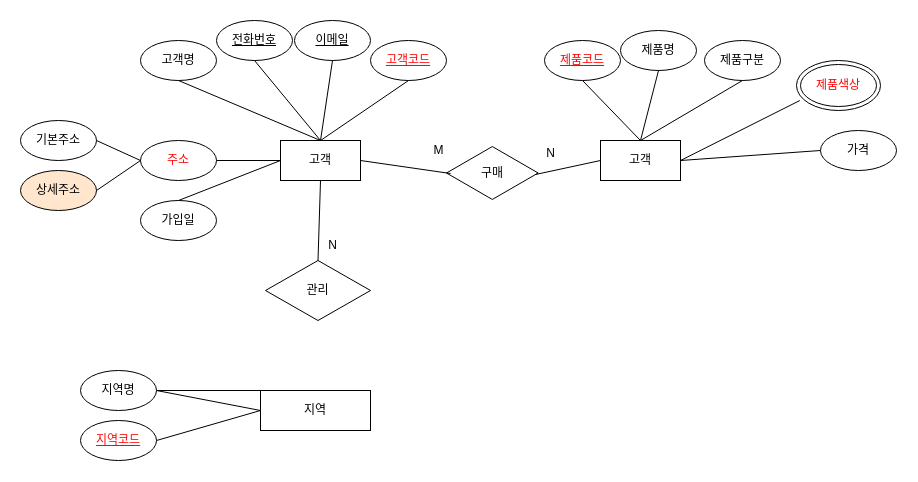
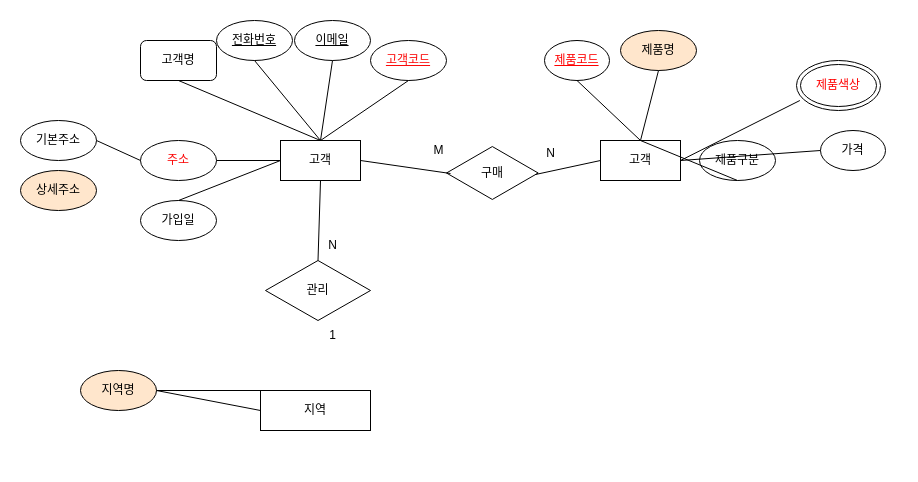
node "제품명": fillcolor #ffffff -> #ffe6cc
node "고객명": shape ellipse -> rounded rectangle
node "제품코드": size 76x40 -> 65x40
node "제품구분": moved (743, 61) -> (738, 161)
node "가격": size 76x40 -> 65x40
edge "주소" -- "상세주소": removed
node "1": added
node "지역명": fillcolor #ffffff -> #ffe6cc
edge "지역" -- "지역코드": removed
node "지역코드": removed
